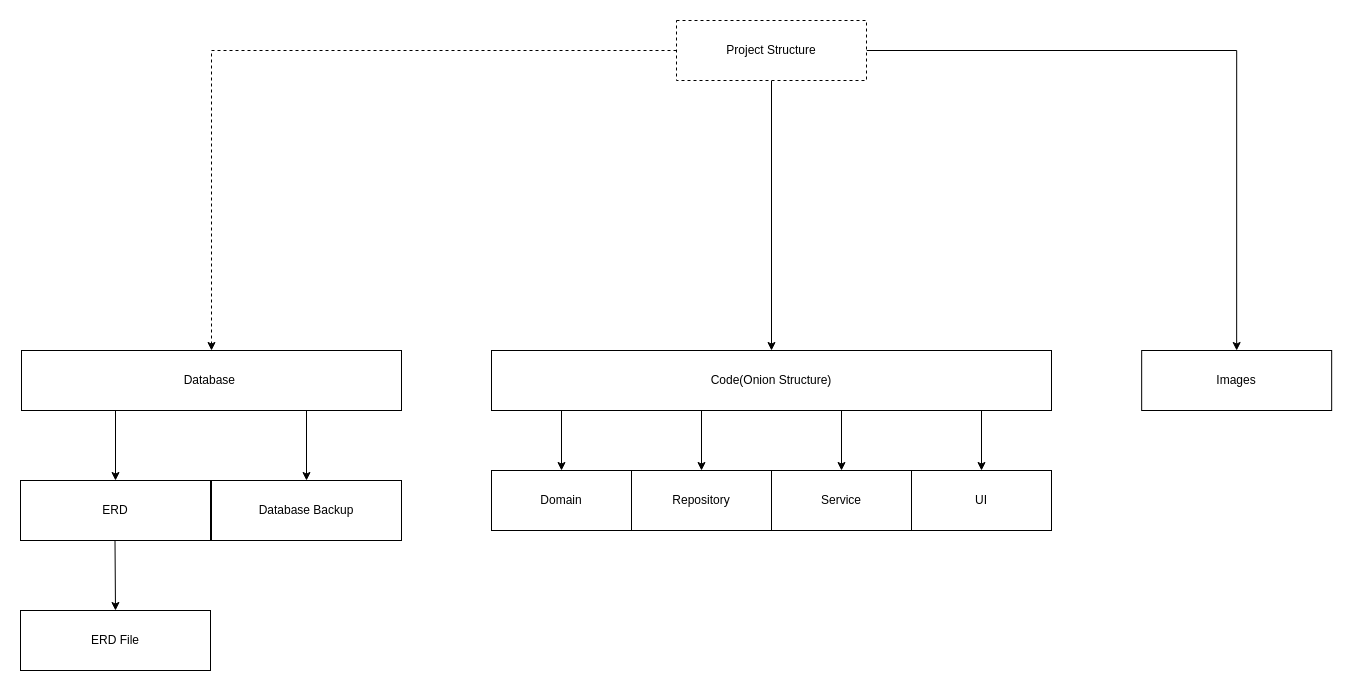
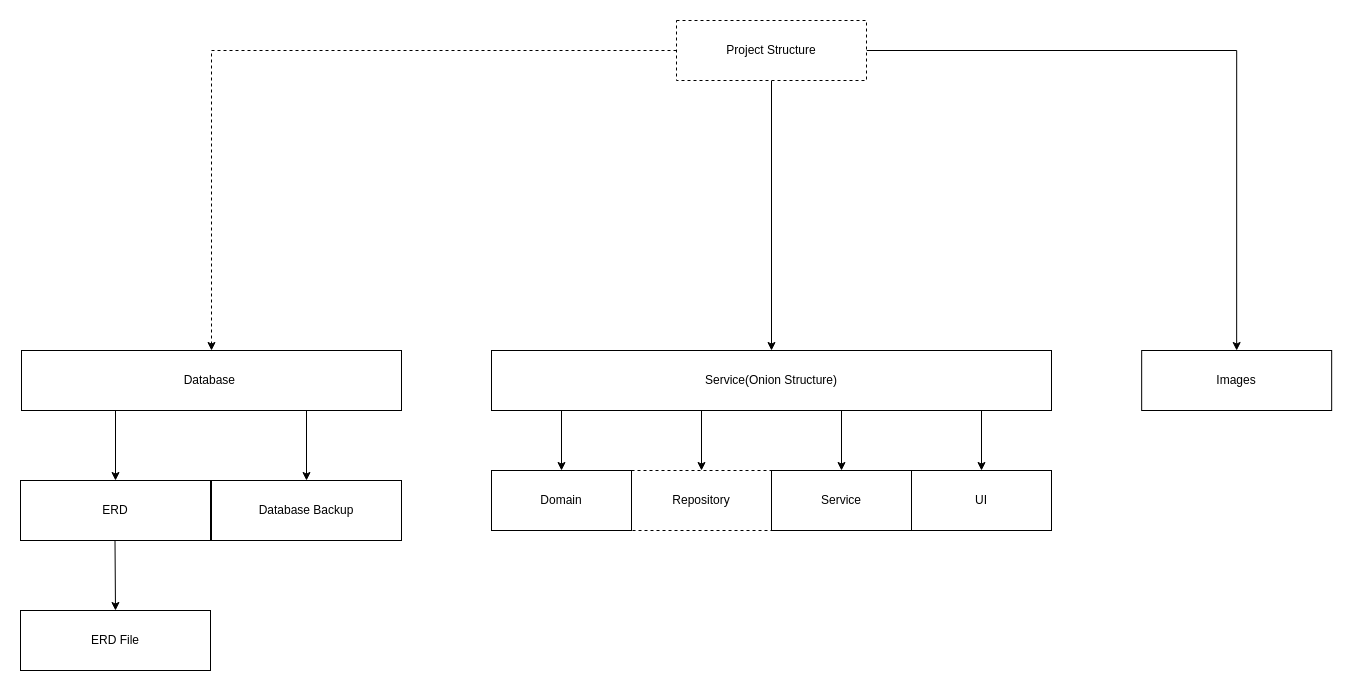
node "Code(Onion Structure)": label "Code(Onion Structure)" -> "Service(Onion Structure)"
node "Repository": style solid -> dashed
